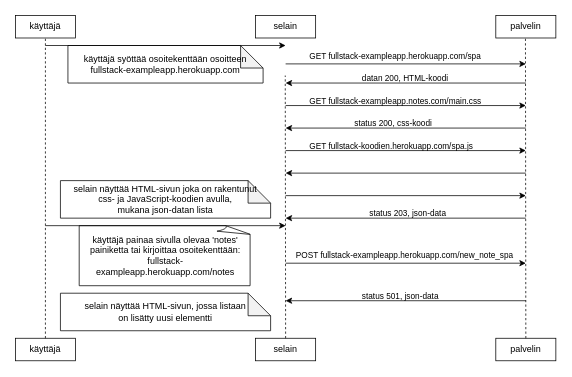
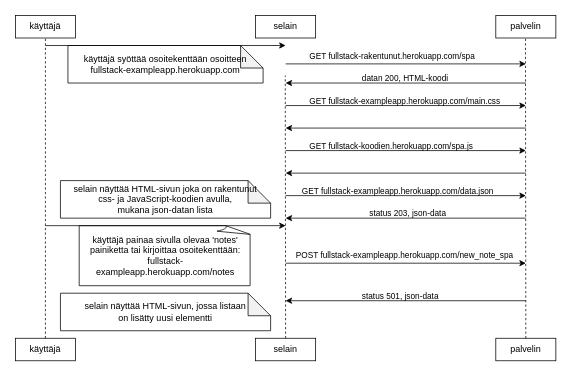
node "GET fullstack-exampleapp.herokuapp.com/spa": label "GET fullstack-exampleapp.herokuapp.com/spa" -> "GET fullstack-rakentunut.herokuapp.com/spa"
node "GET fullstack-exampleapp.notes.com/main.css": label "GET fullstack-exampleapp.notes.com/main.css" -> "GET fullstack-exampleapp.herokuapp.com/main.css"
node "status 200, css-koodi": removed
node "GET fullstack-exampleapp.herokuapp.com/data.json": added
